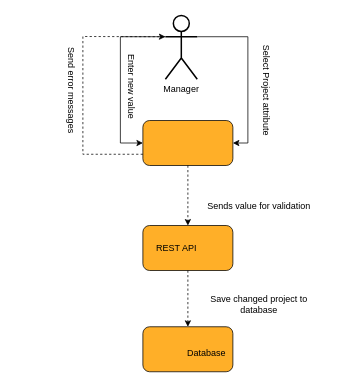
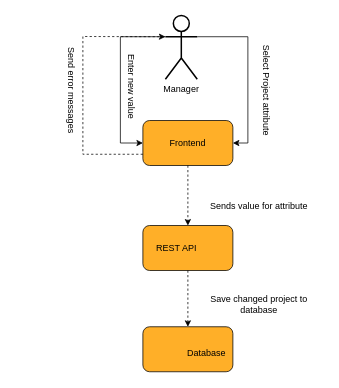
node "Frontend": added
node "Sends value for validation": label "Sends value for validation" -> "Sends value for attribute"
